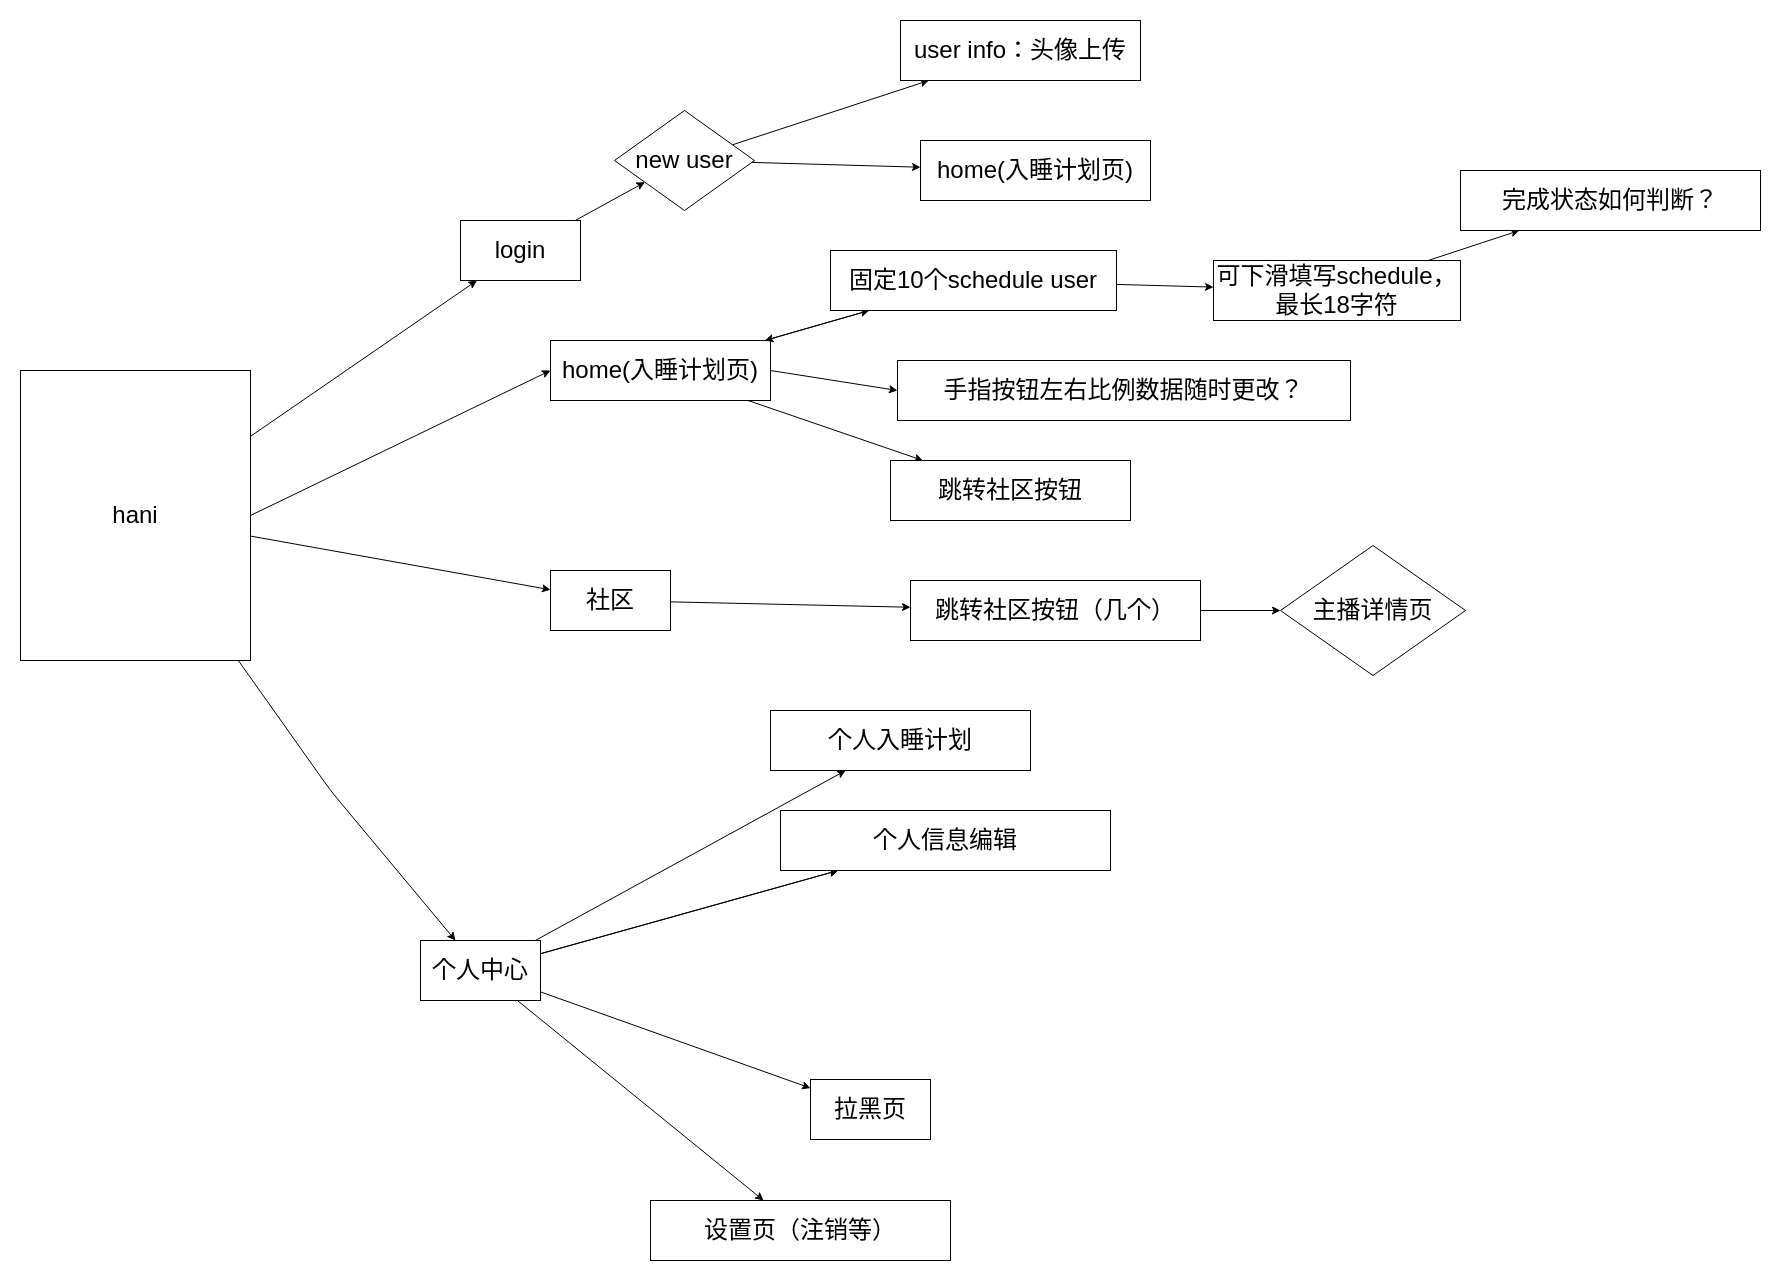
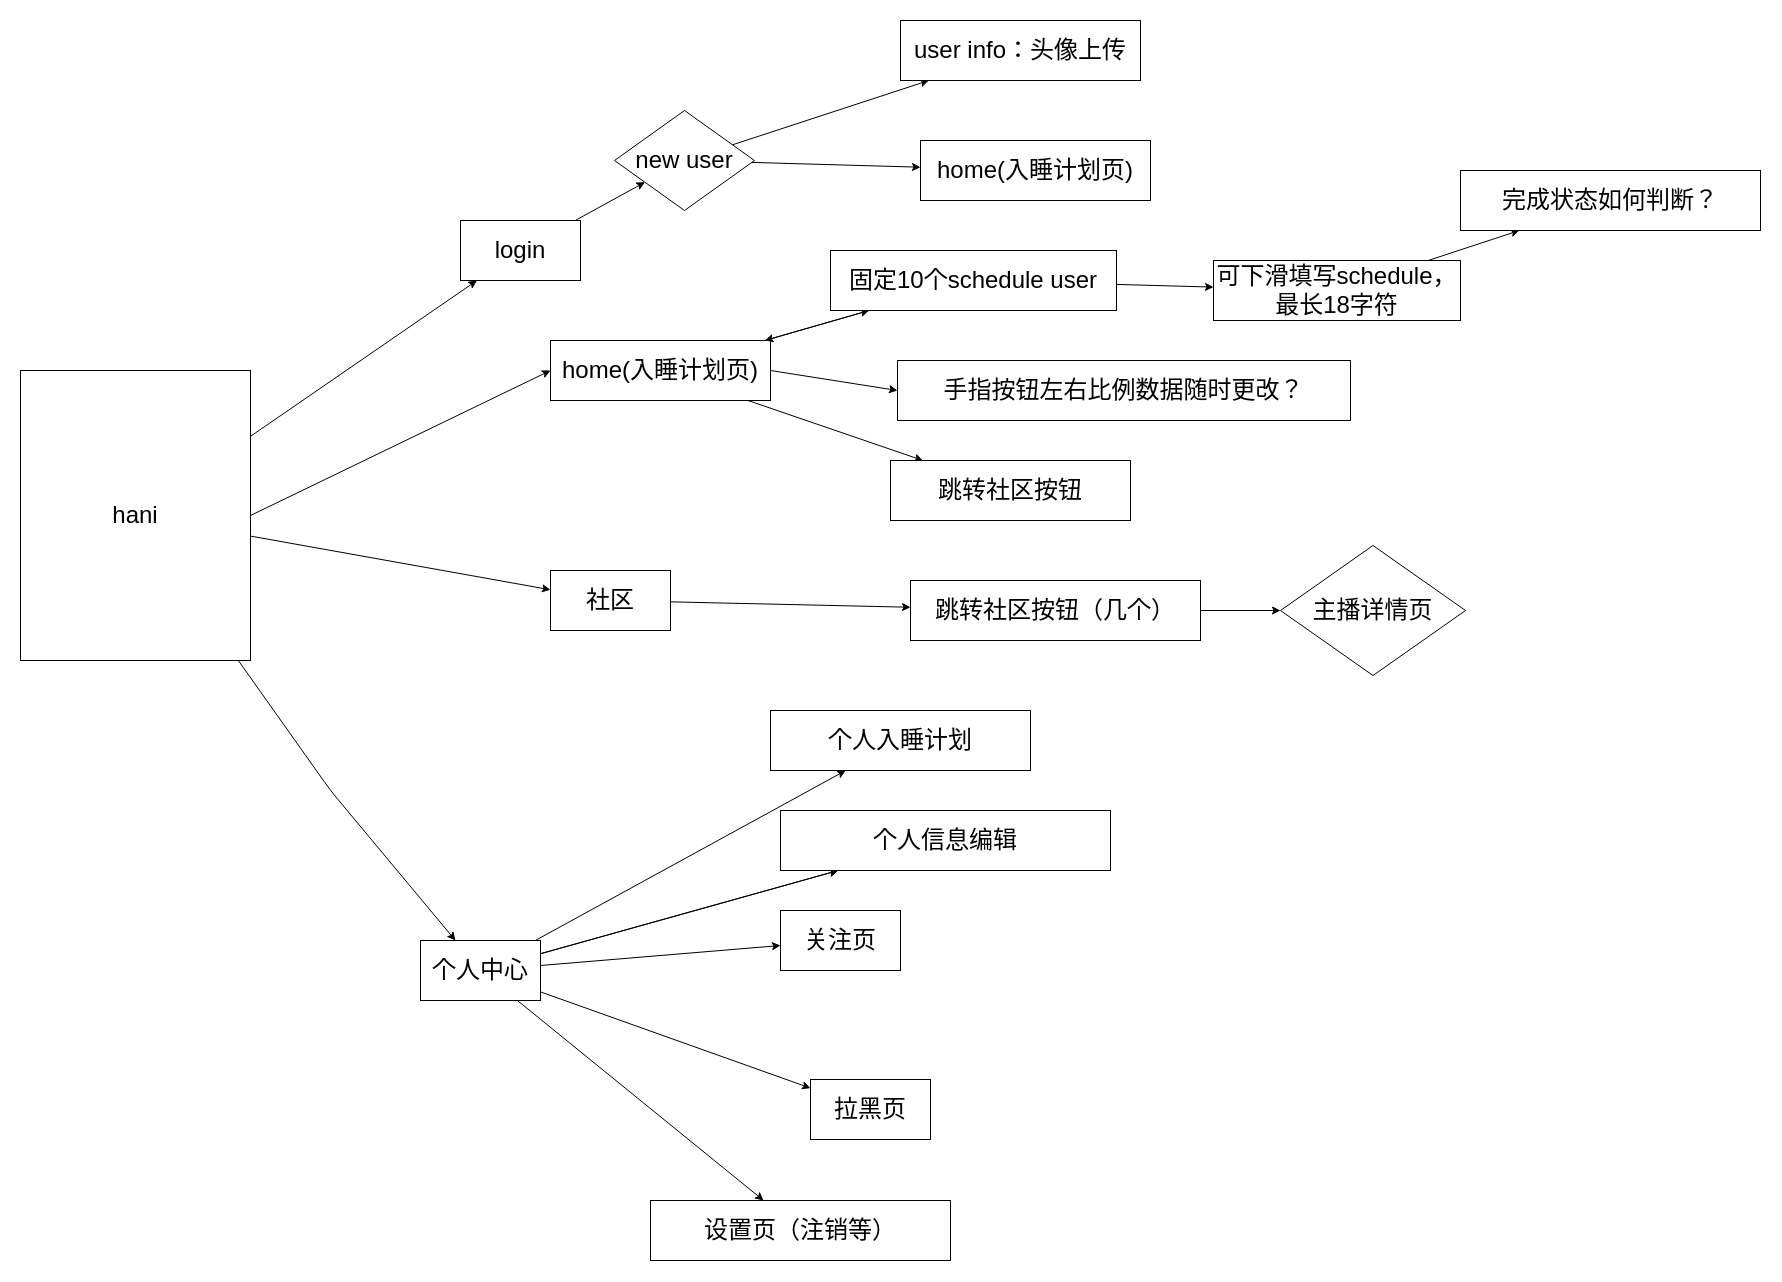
node "关注页": added
edge "个人中心" -> "关注页": added
